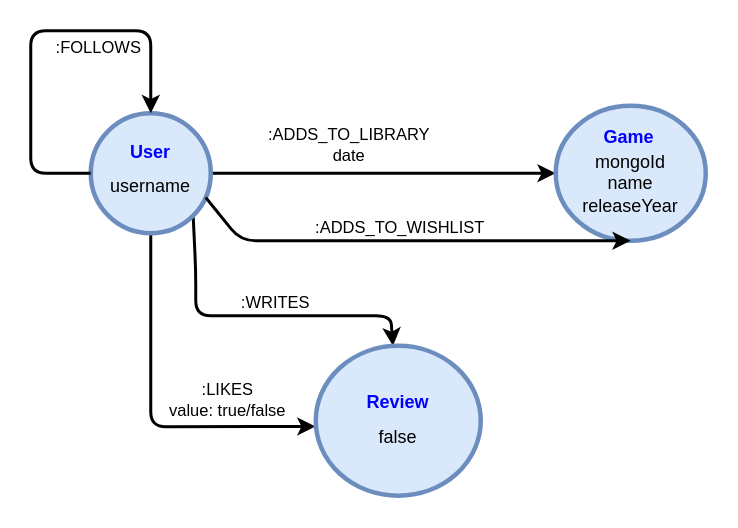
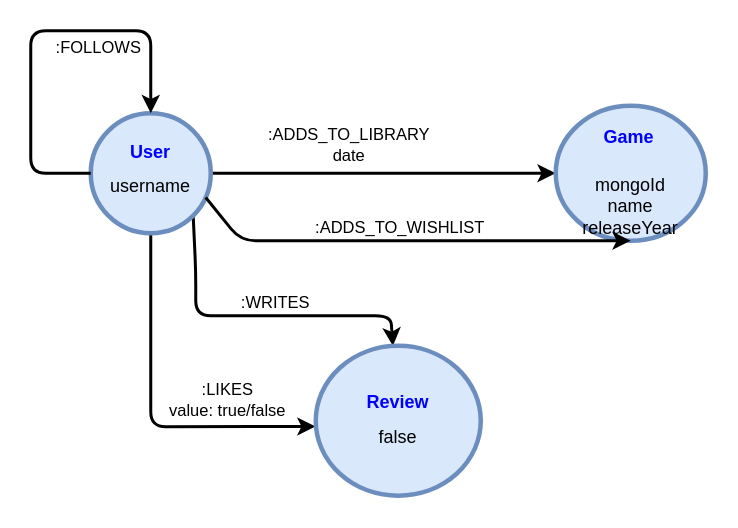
node "mongoId name releaseYear": moved (631, 184) -> (631, 206)
